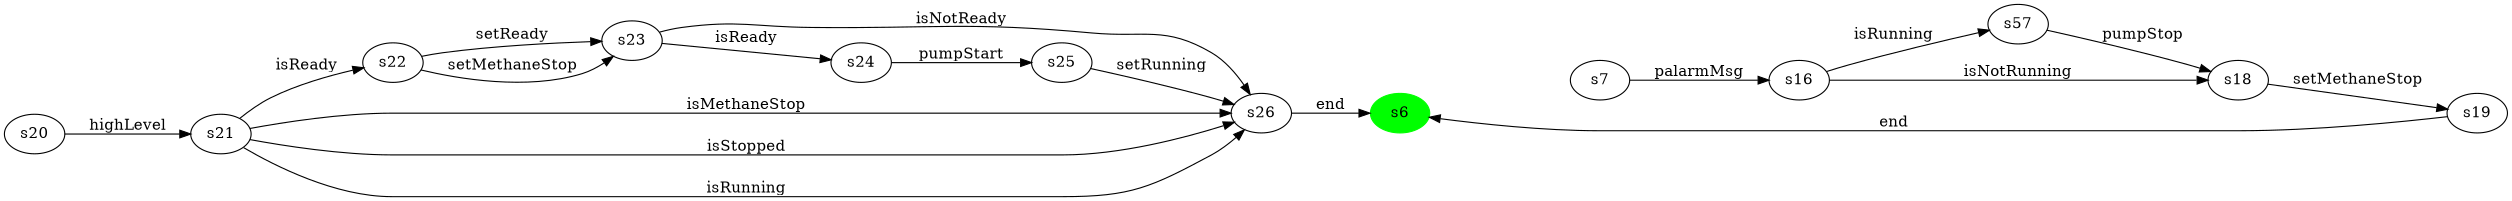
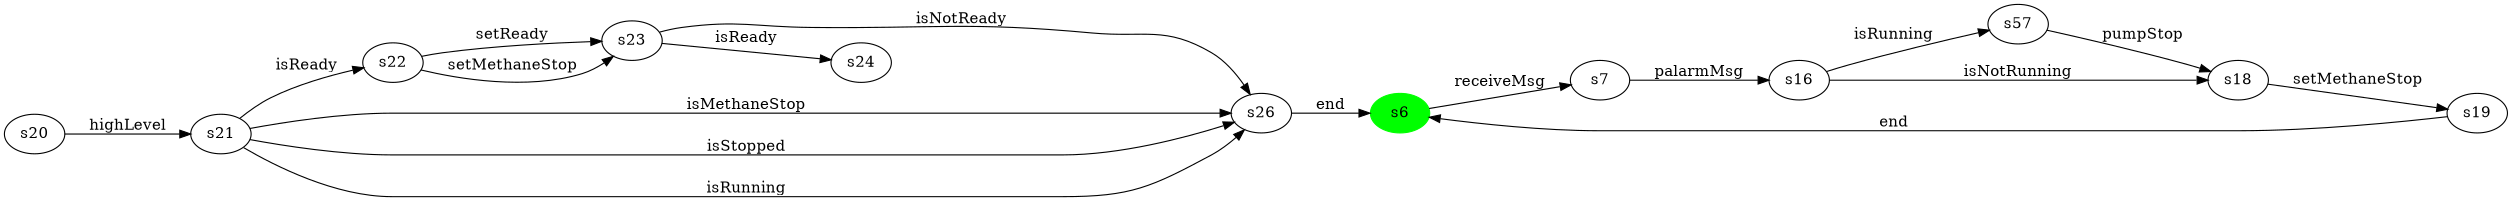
node "s25": removed
edge "s6" -> "s7": added, label "receiveMsg"
